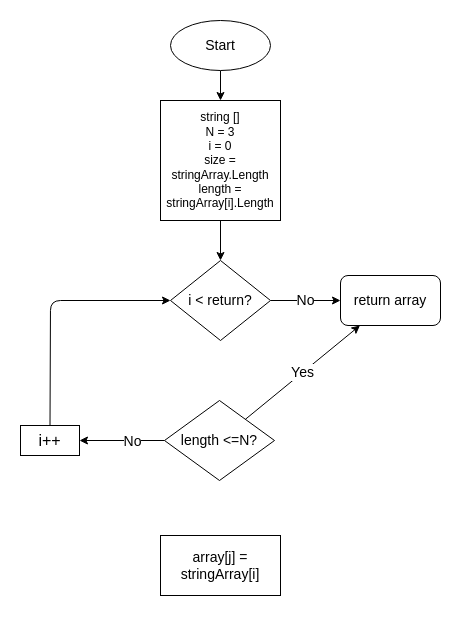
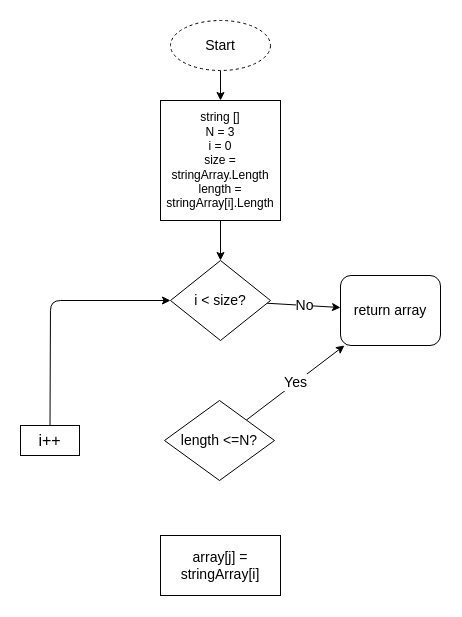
node "Start": style solid -> dashed
node "i < return?": label "i < return?" -> "i < size?"
node "return array": size 100x50 -> 100x70
edge "length <=N?" -> "i++": removed, label "No"
